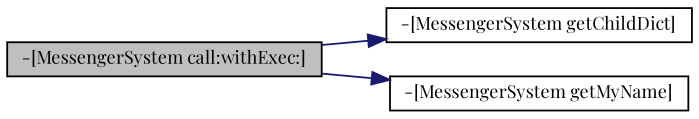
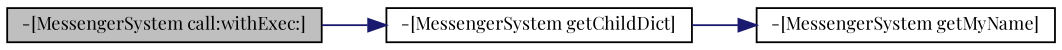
edge "-[MessengerSystem call:withExec:]" -> "-[MessengerSystem getMyName]": now "-[MessengerSystem getChildDict]" -> "-[MessengerSystem getMyName]"
